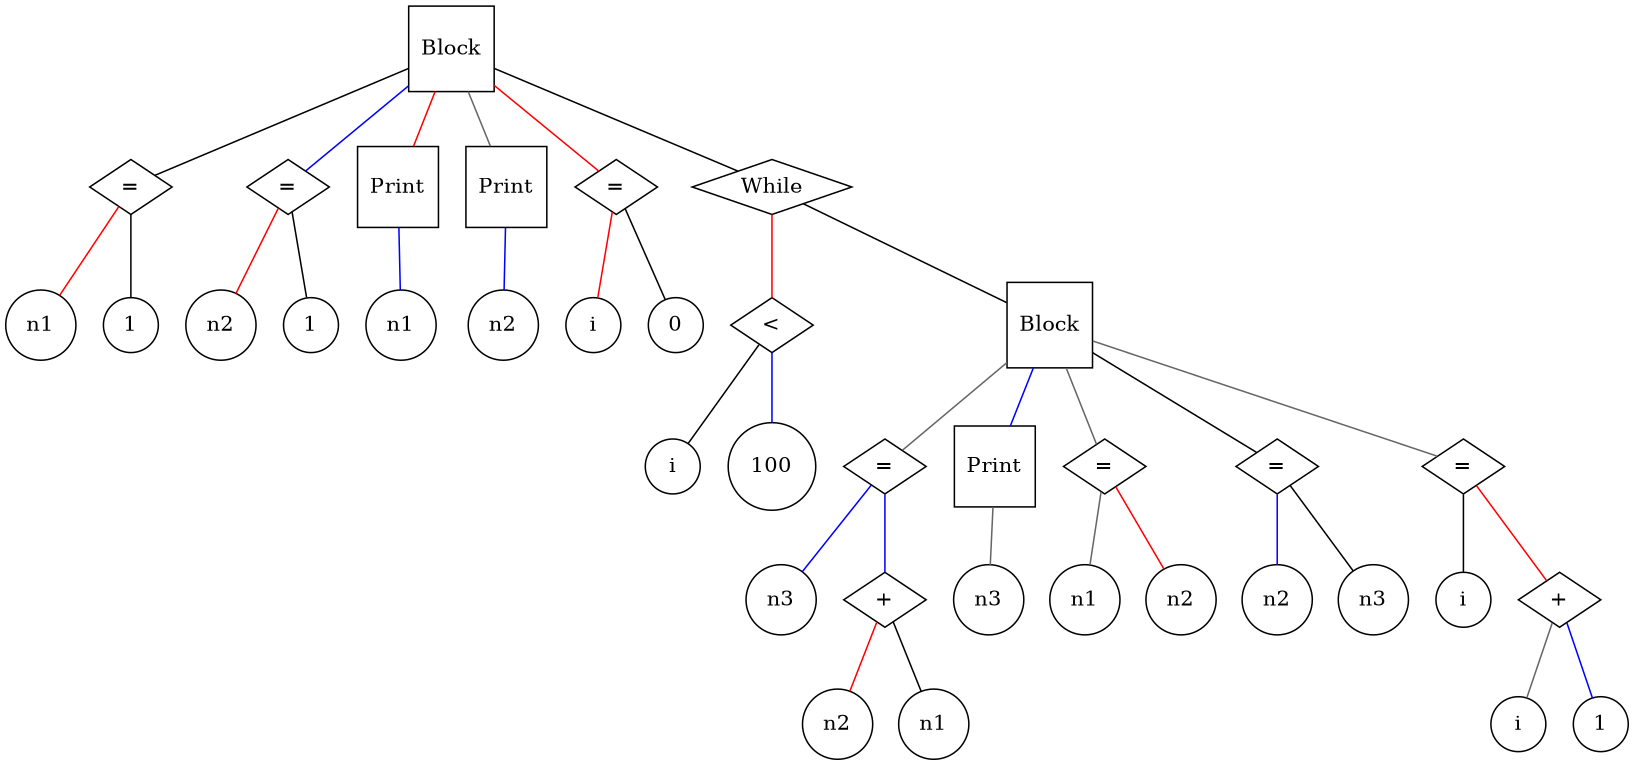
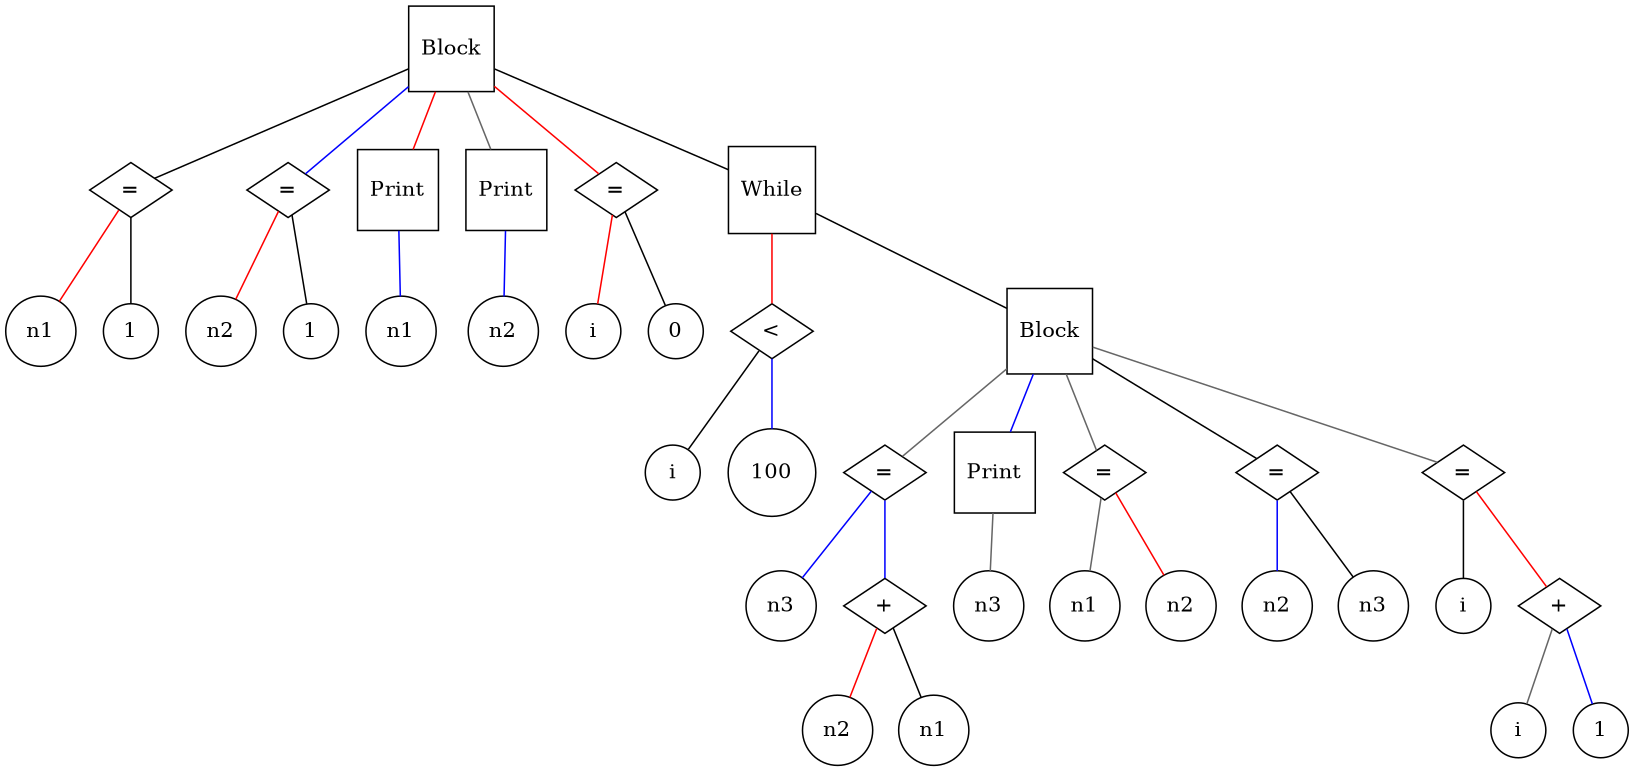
node "While": shape diamond -> square
